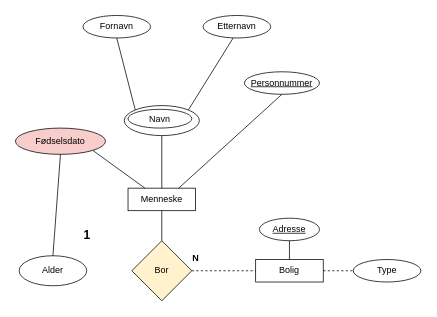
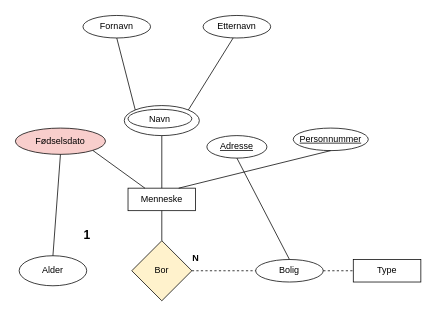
node "Personnummer": moved (282, 83) -> (330, 139)
node "Adresse": moved (289, 229) -> (237, 147)
node "Bolig": shape rectangle -> ellipse
node "Type": shape ellipse -> rectangle
